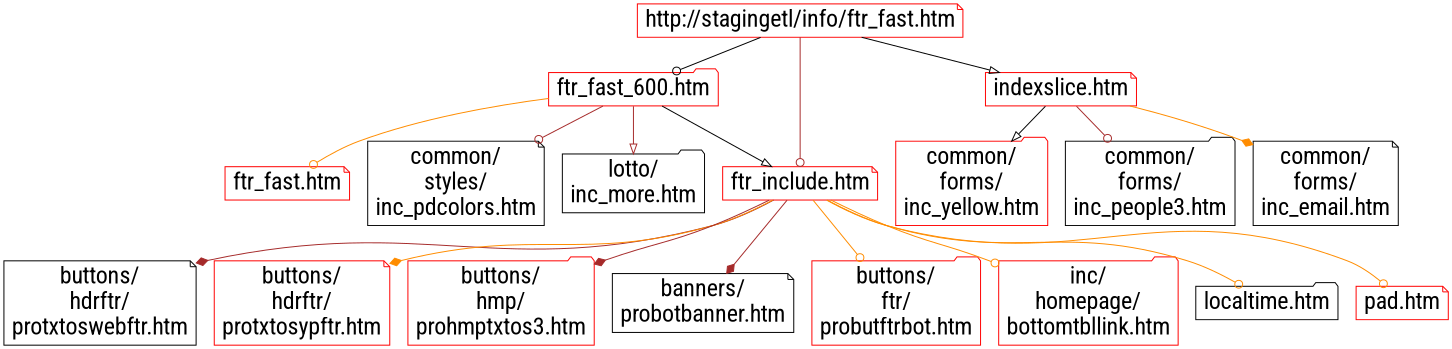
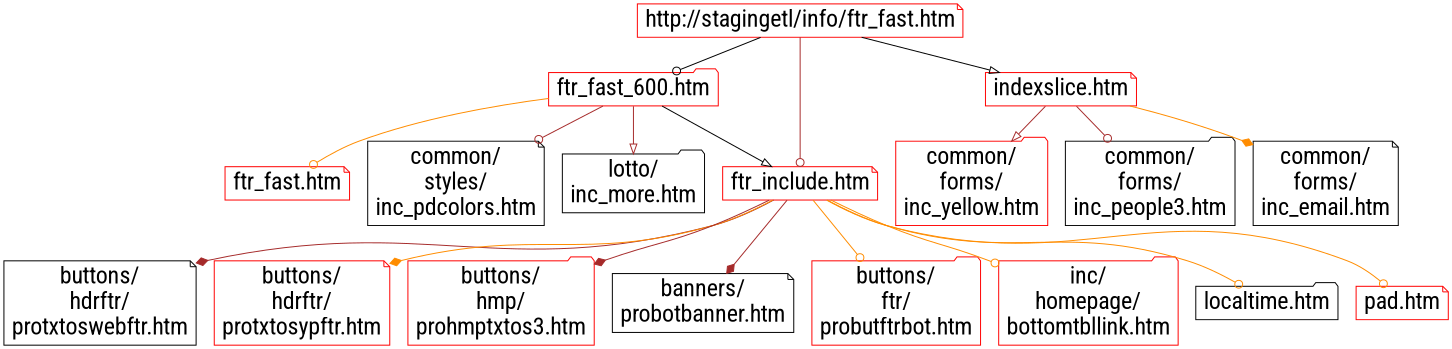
edge "indexslice.htm" -> "common/ forms/ inc_yellow.htm": color black -> brown
